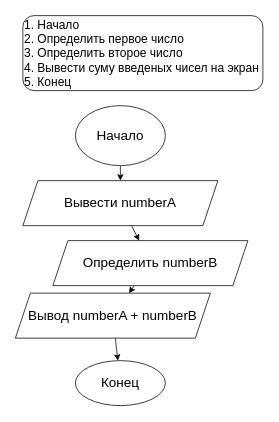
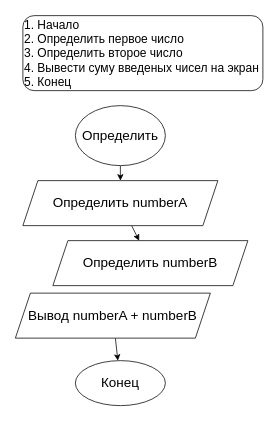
node "Начало": label "Начало" -> "Определить"
node "Вывести numberA": label "Вывести numberA" -> "Определить numberA"
edge "Определить numberB" -> "Вывод numberA + numberB": removed
